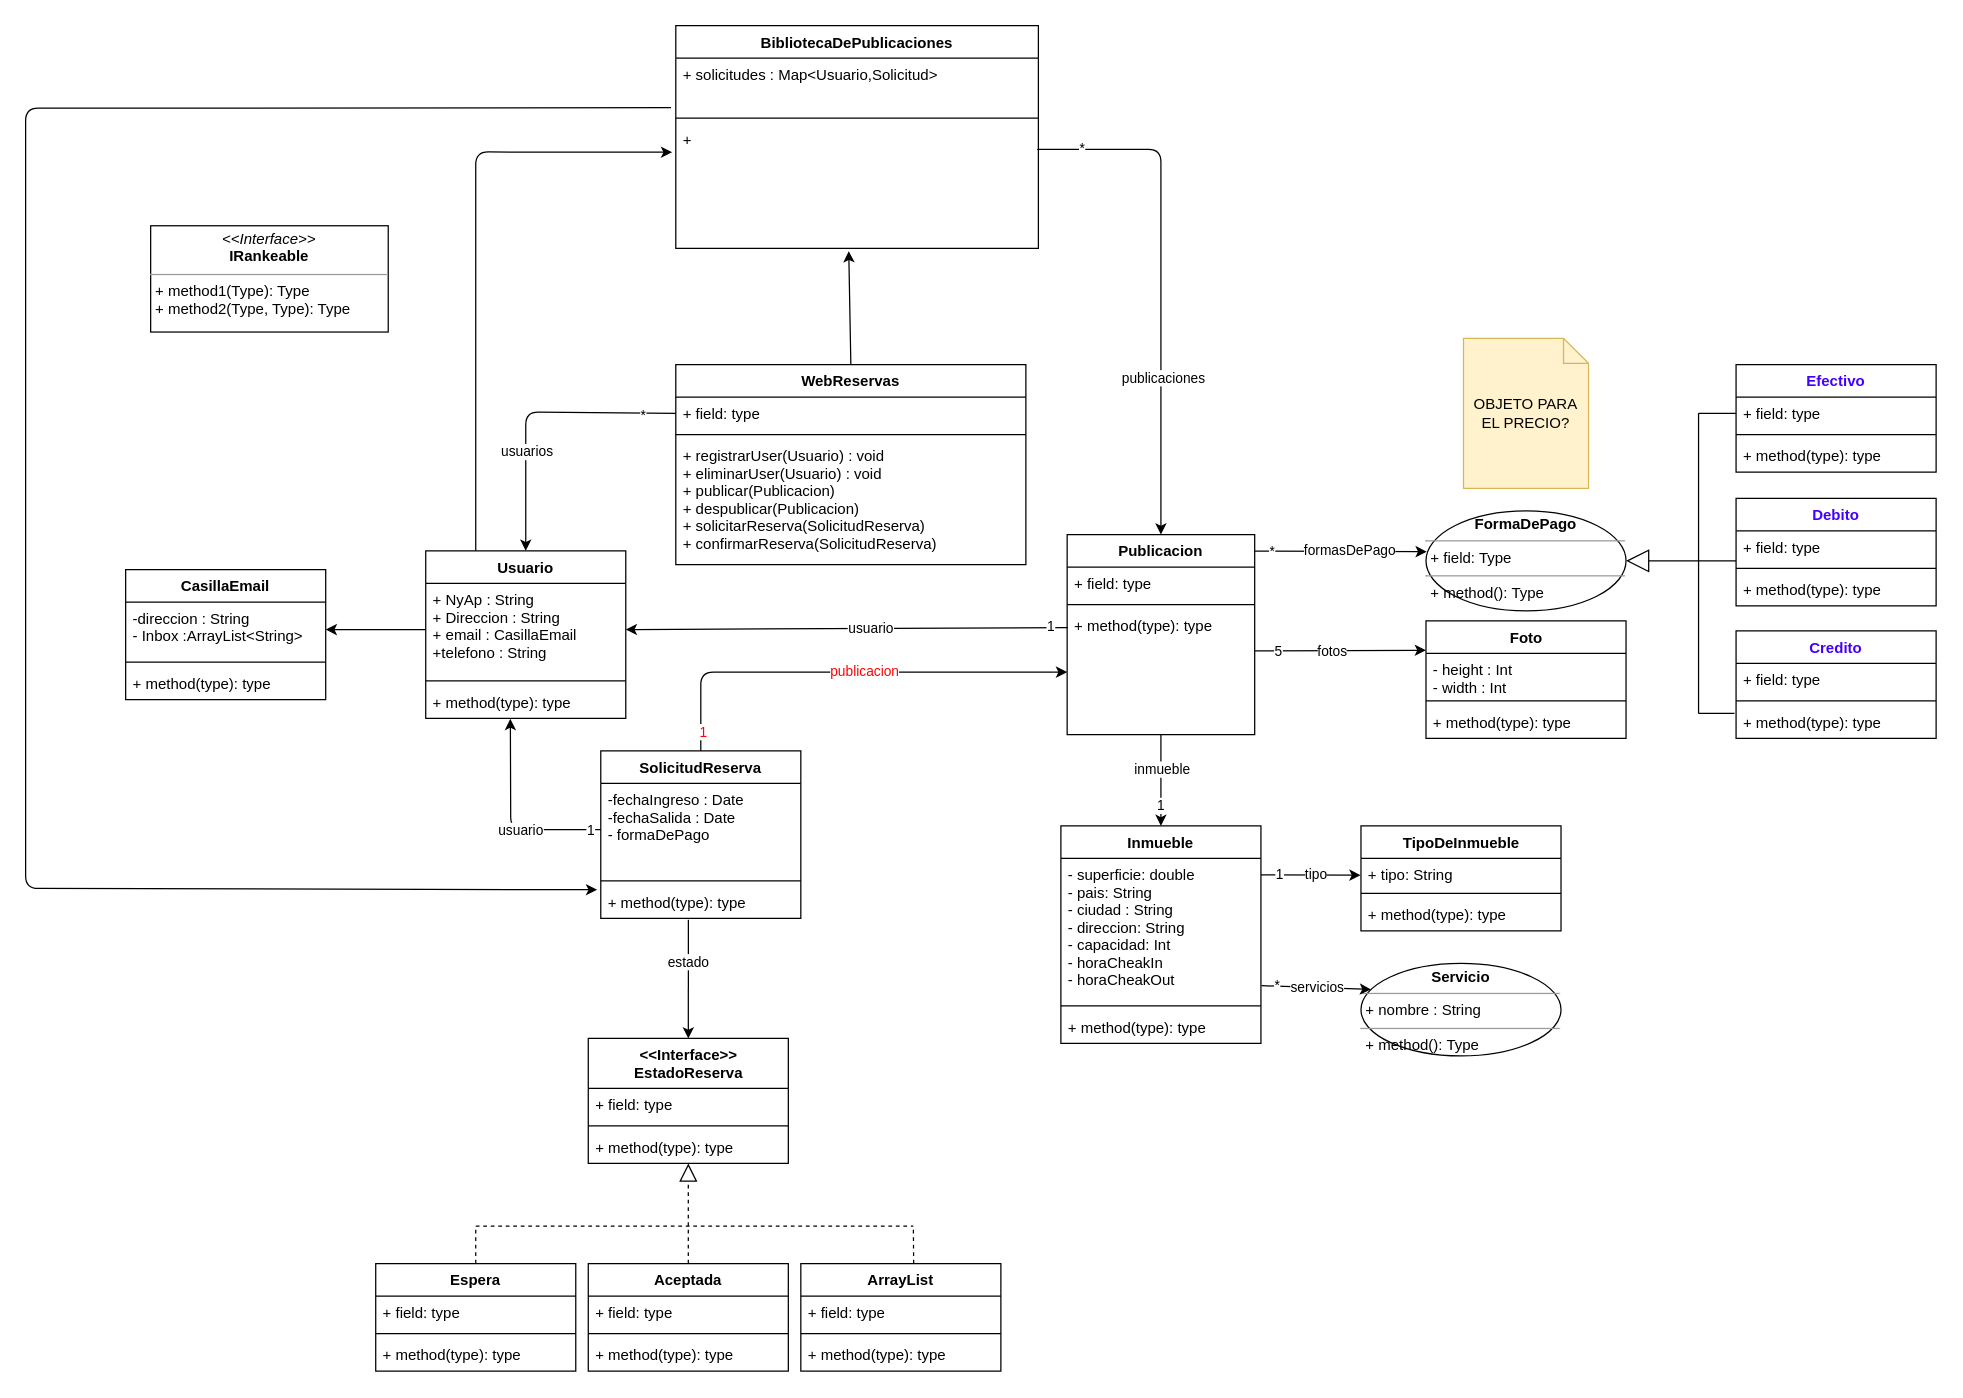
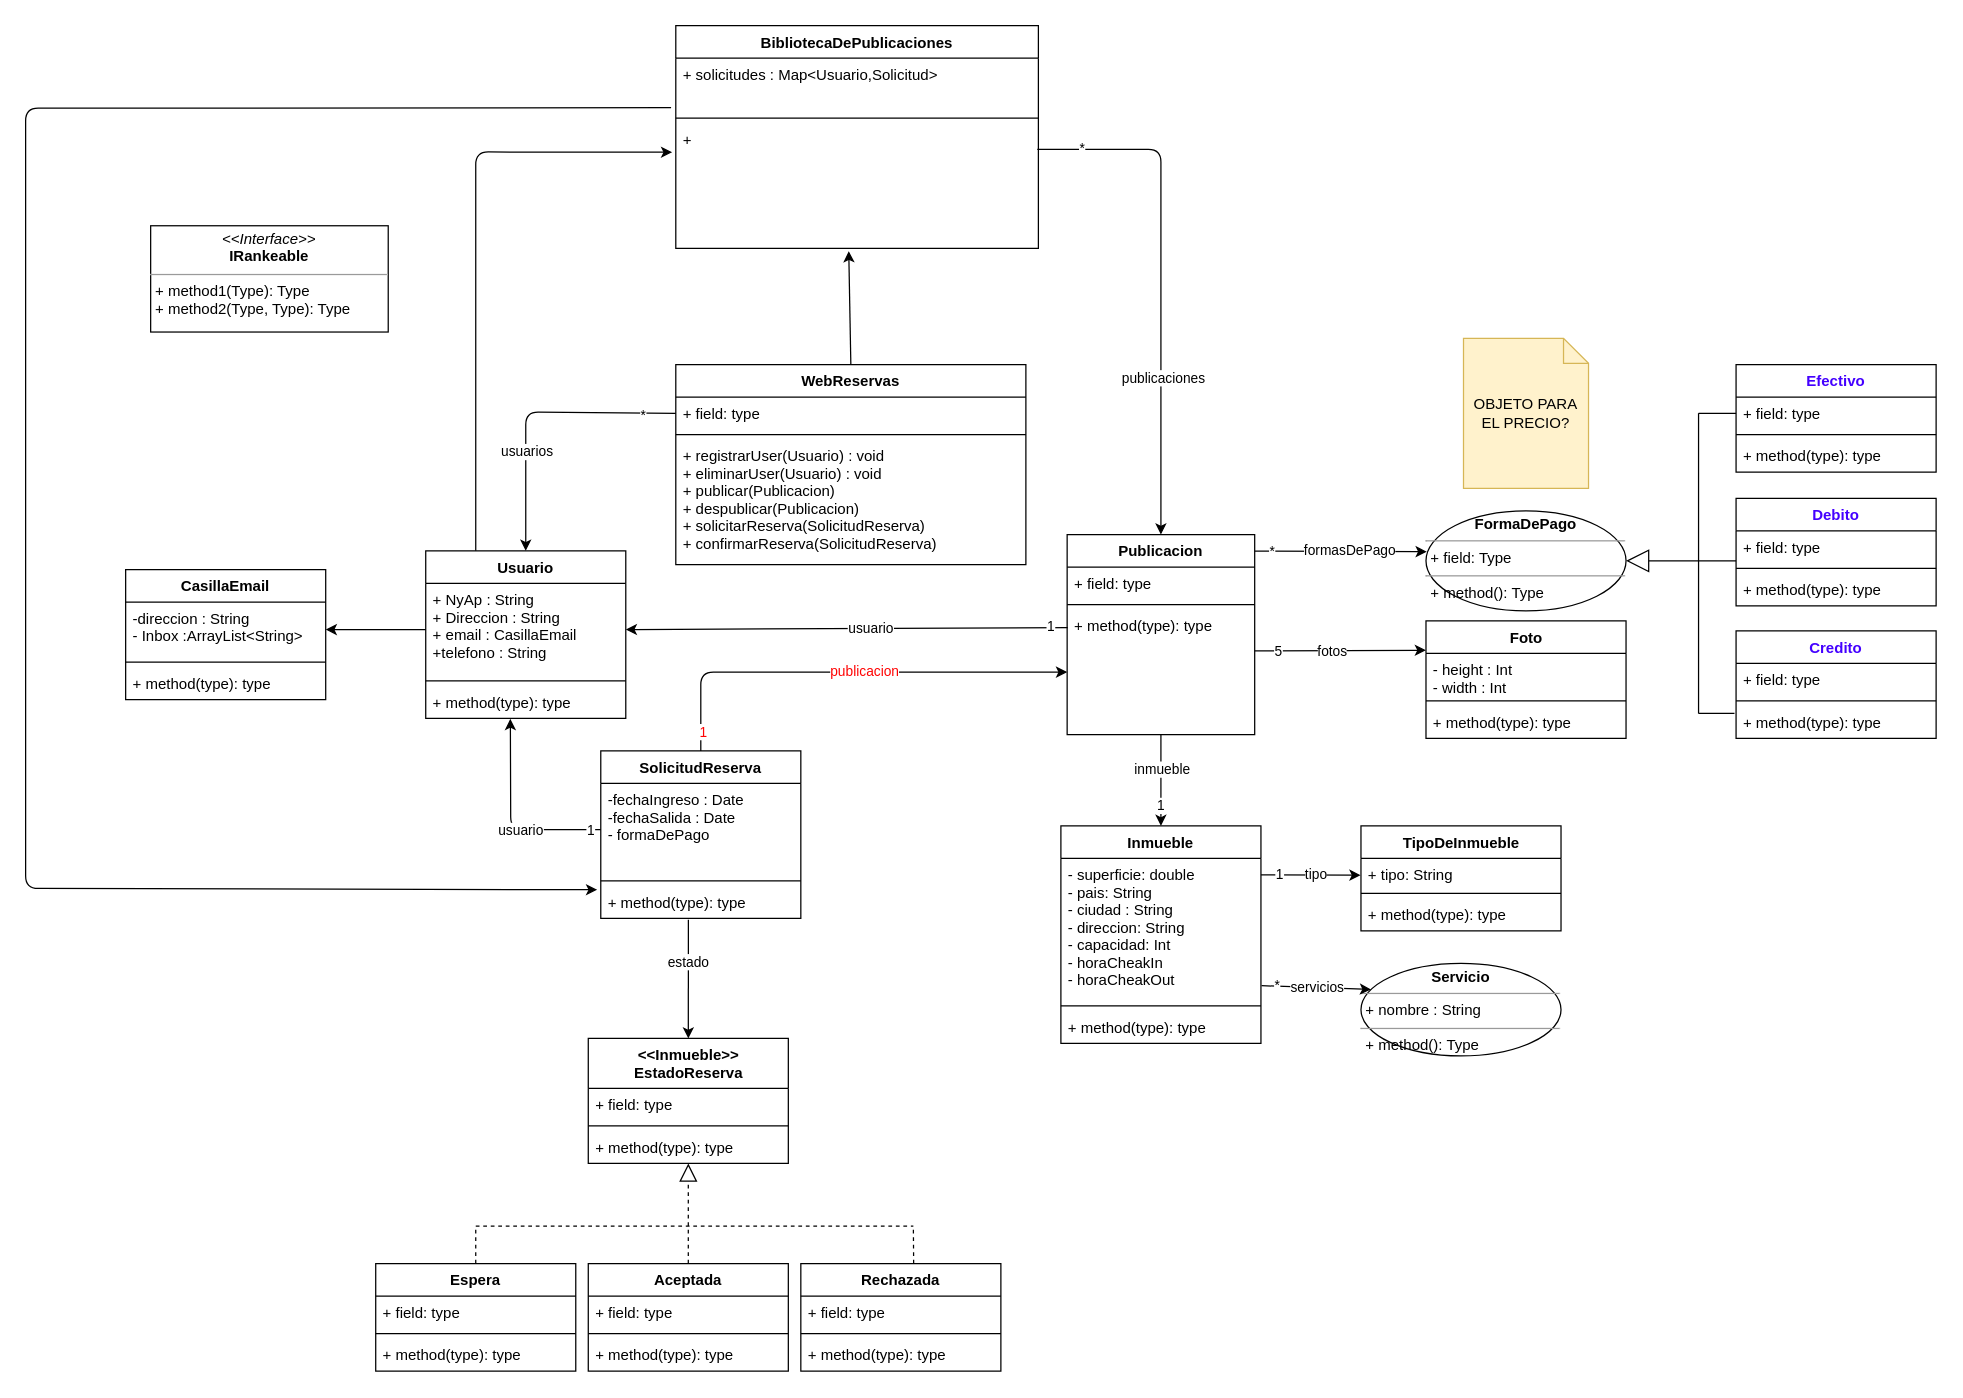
node "<<Interface>> EstadoReserva": label "<<Interface>> EstadoReserva" -> "<<Inmueble>> EstadoReserva"
node "ArrayList": label "ArrayList" -> "Rechazada"
